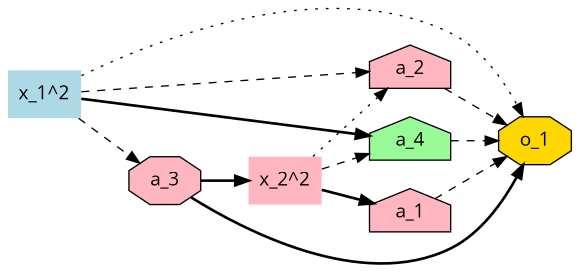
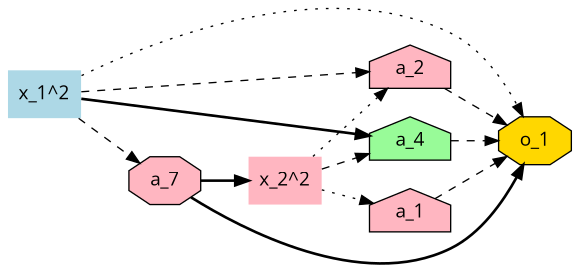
node "a_3": label "a_3" -> "a_7"
edge "x_2^2" -> "a_1": style bold -> dotted
